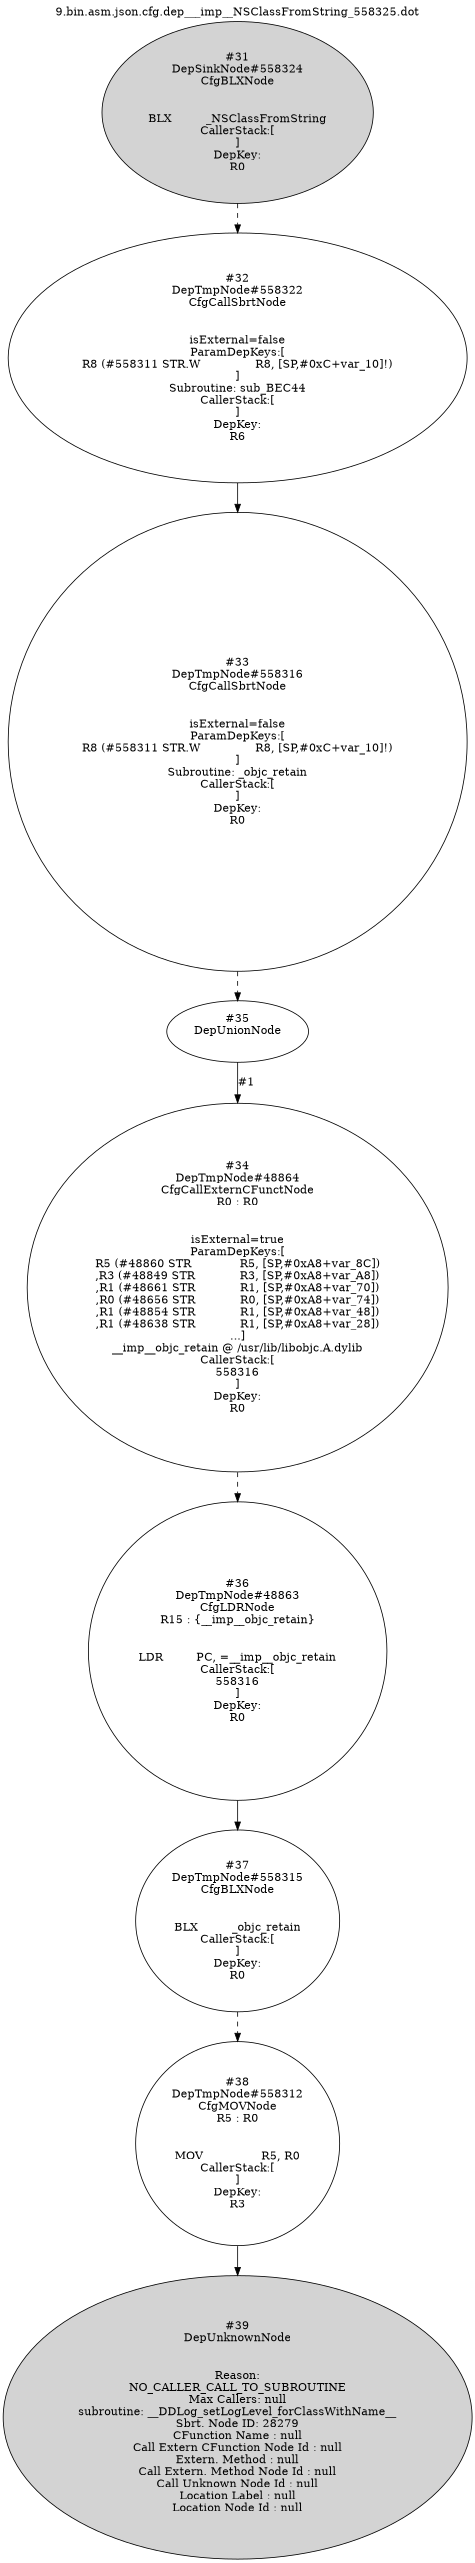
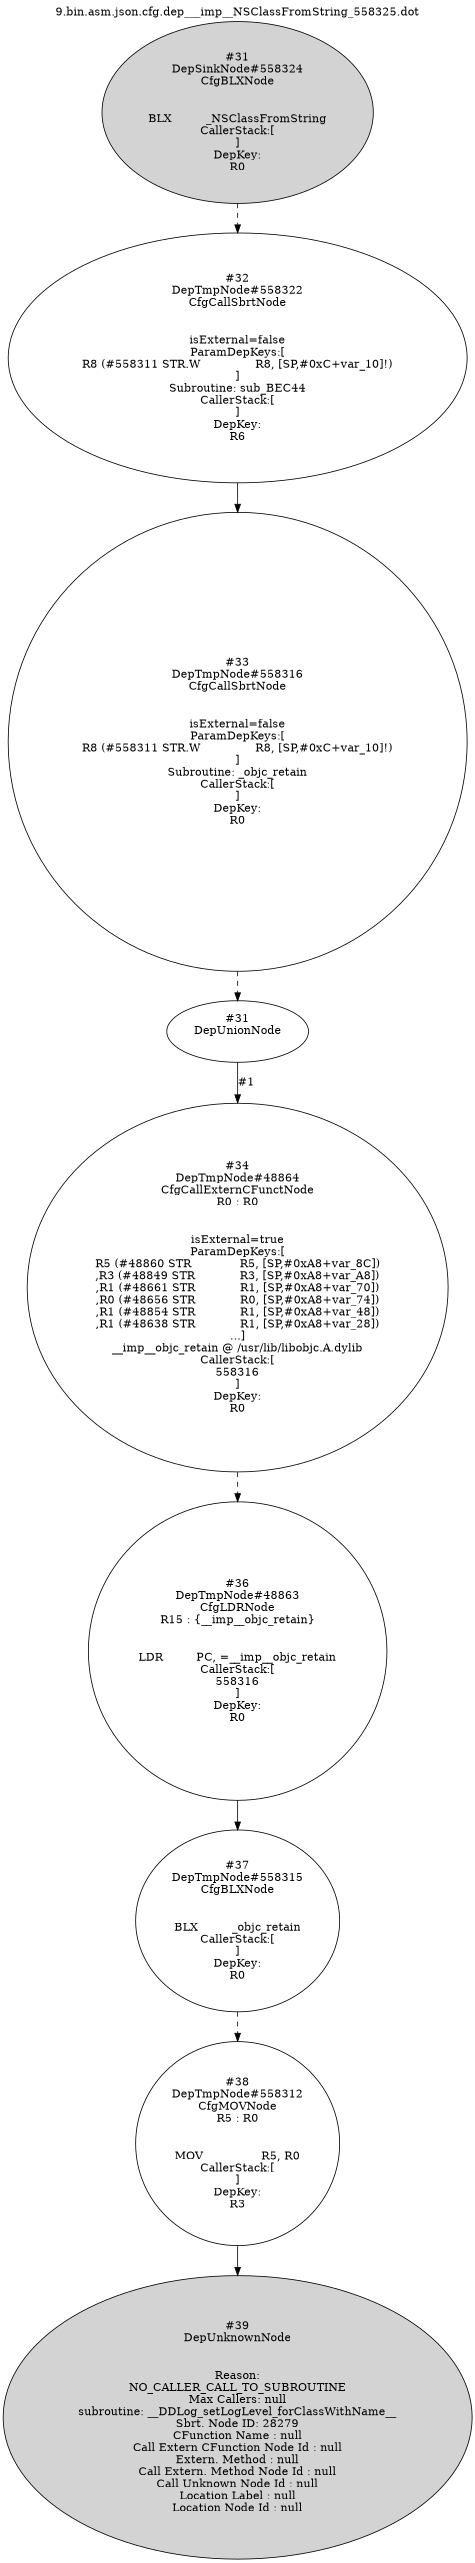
node "#35 DepUnionNode": label "#35 DepUnionNode" -> "#31 DepUnionNode"
